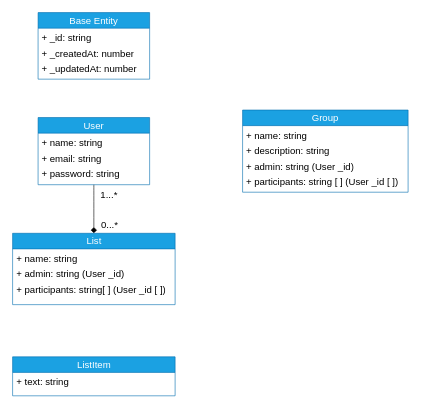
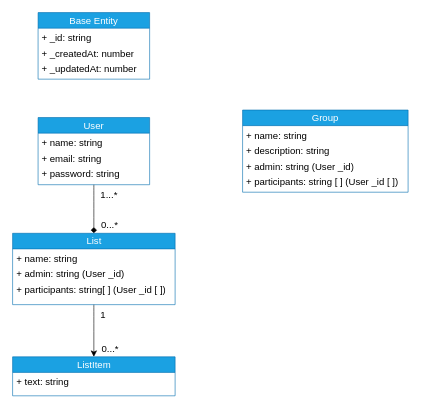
edge "List" -> "ListItem": added, labels "1", "0...*"
